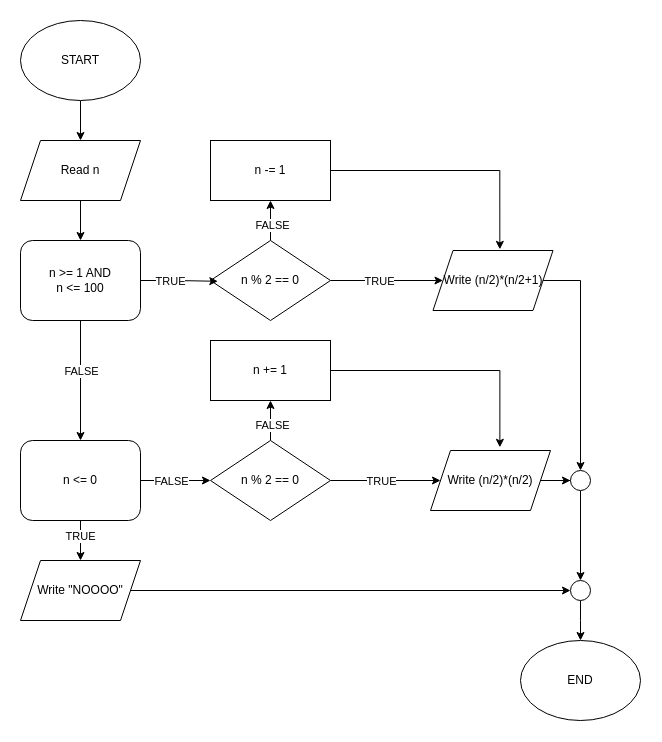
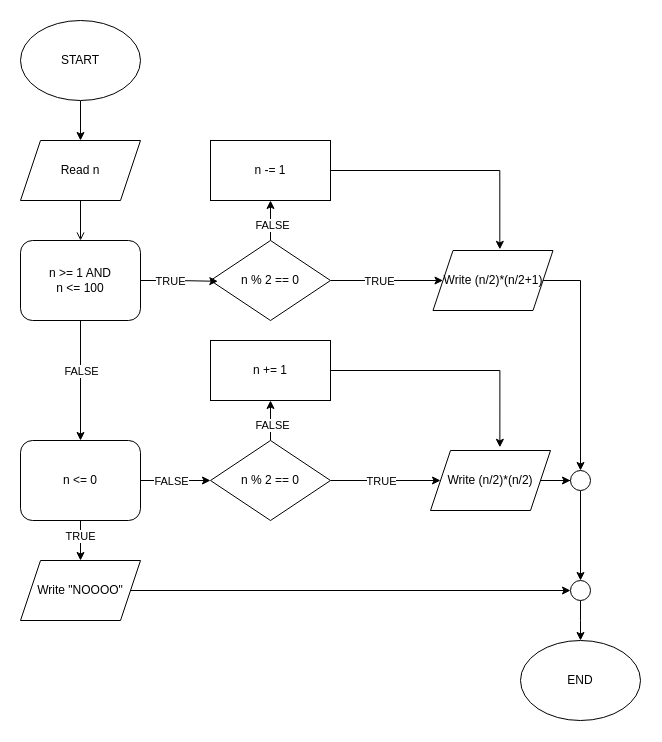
edge "Read n" -> "n >= 1 AND n <= 100": arrowhead classic -> open
